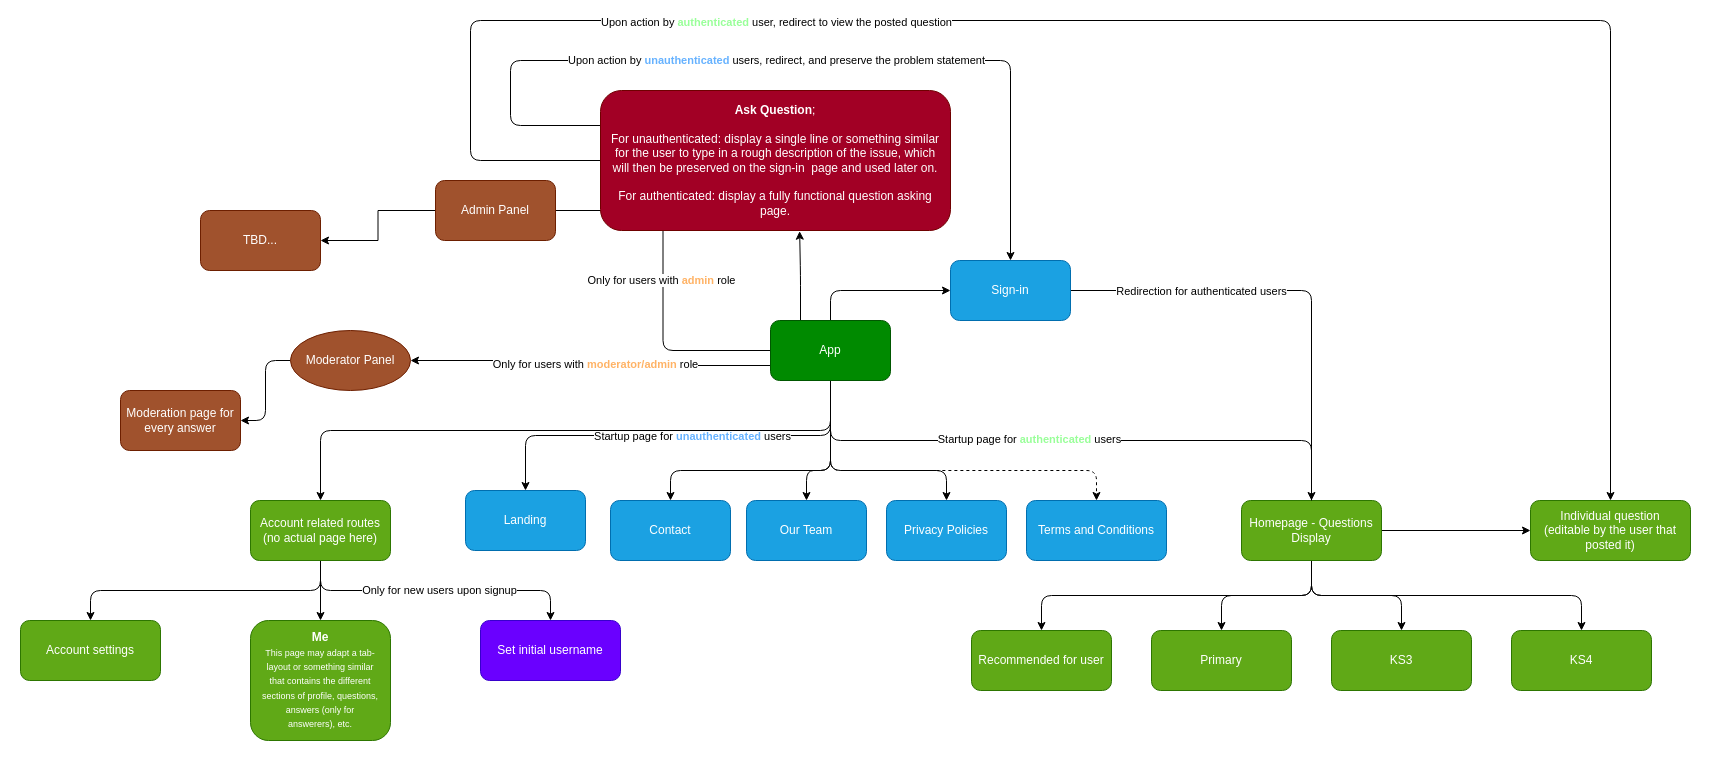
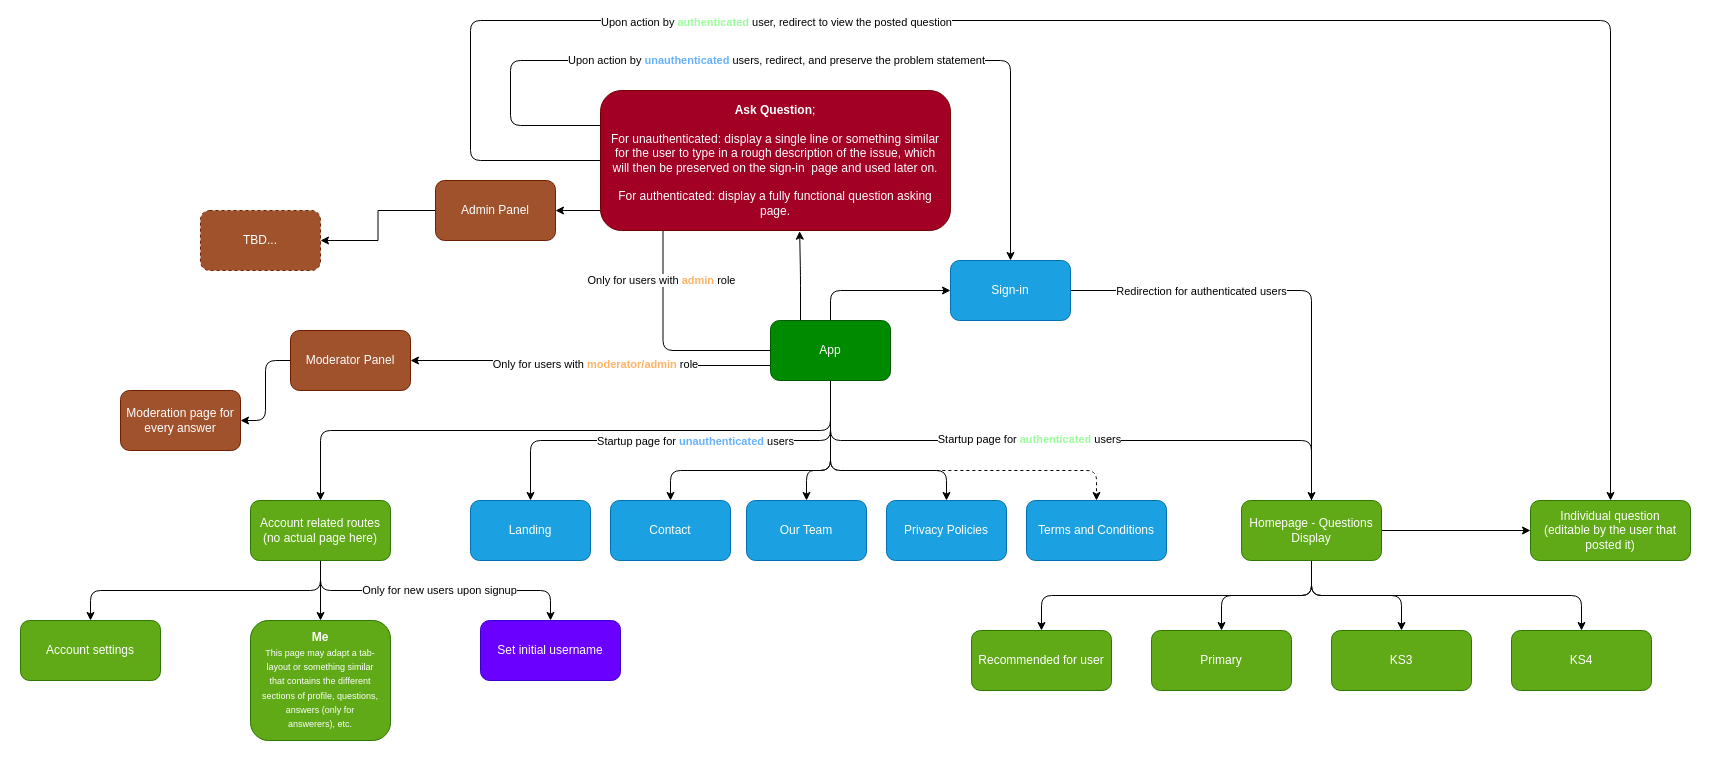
edge "Admin Panel" -- "App": arrowhead none -> classic
node "TBD...": style solid -> dashed
node "Moderator Panel": shape ellipse -> rounded rectangle
node "Landing": moved (526, 521) -> (531, 531)
